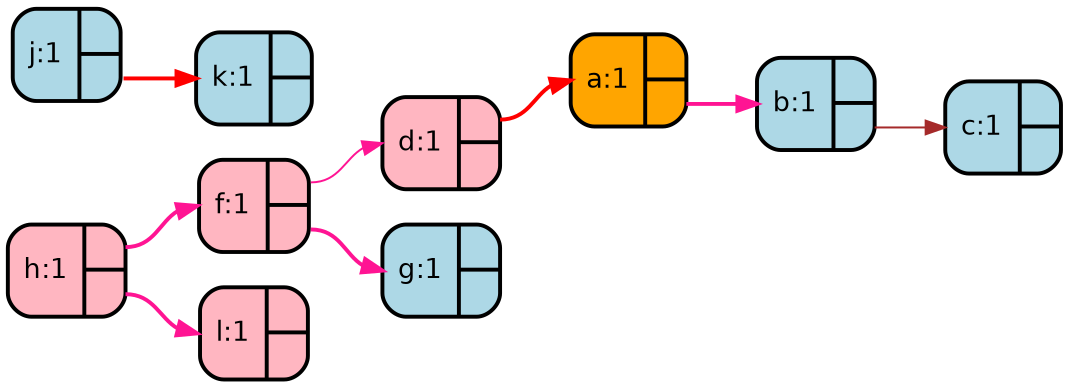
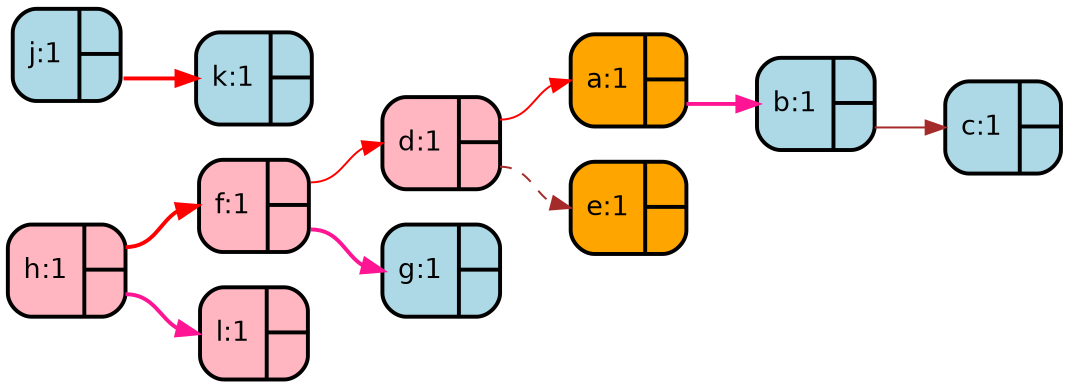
edge "d:1" -> "a:1": style bold -> solid
edge "f:1" -> "d:1": color deeppink -> red
node "e:1": added
edge "h:1" -> "f:1": color deeppink -> red
